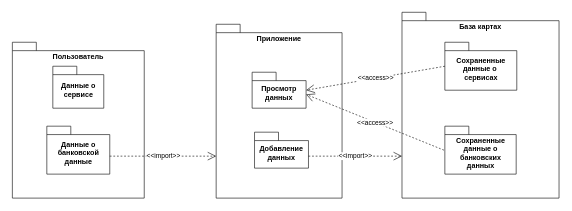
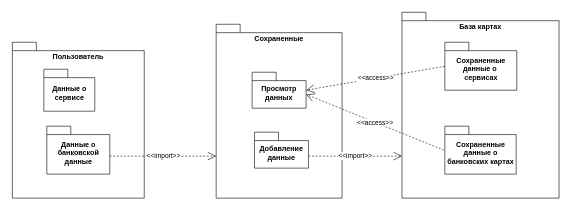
node "Приложение": label "Приложение" -> "Сохраненные"
node "Данные о сервисе": moved (78, 87) -> (69, 90)
node "Добавление данных": label "Добавление данных" -> "Добавление данные"
node "Сохраненные данные о банковских данных": label "Сохраненные данные о банковских данных" -> "Сохраненные данные о банковских картах"
